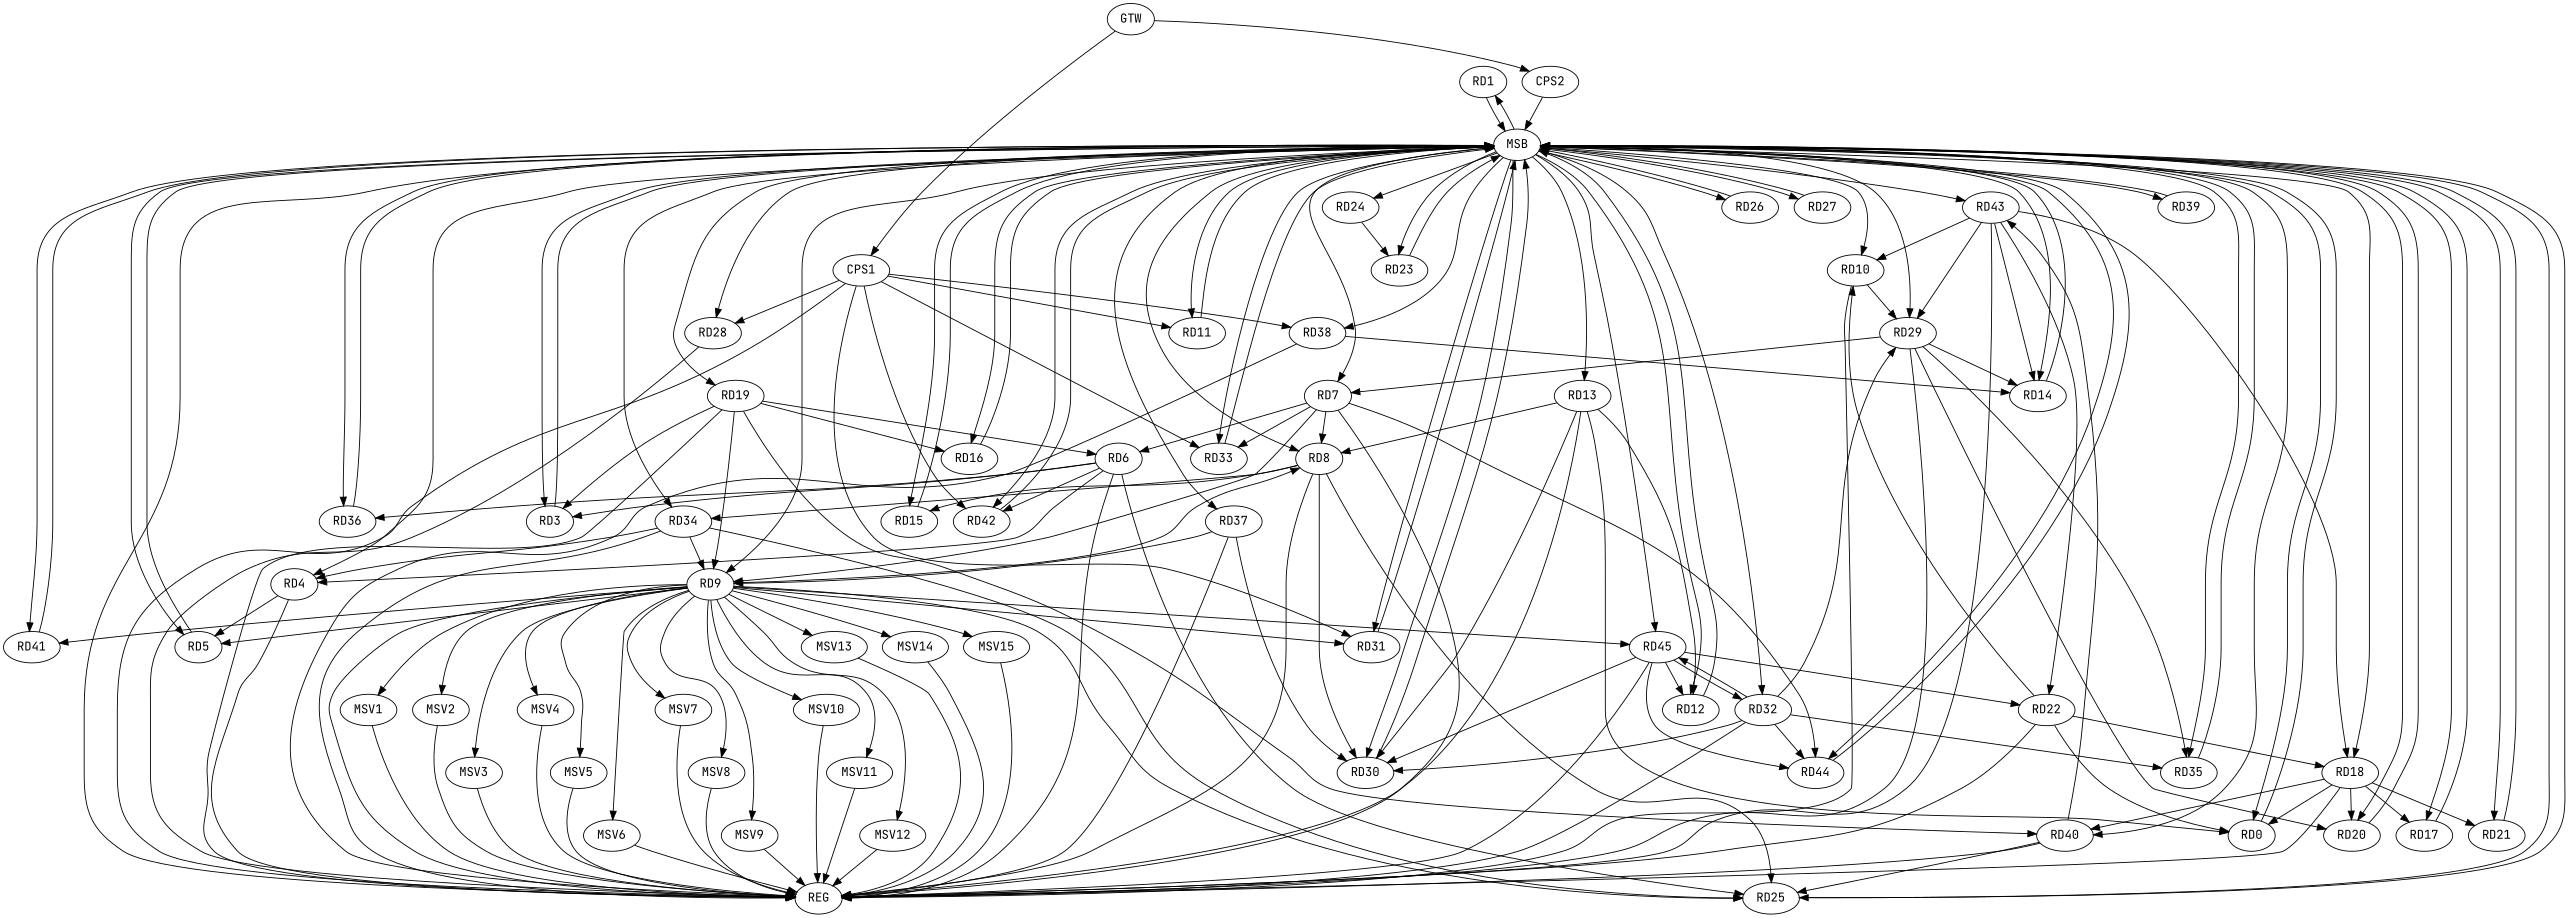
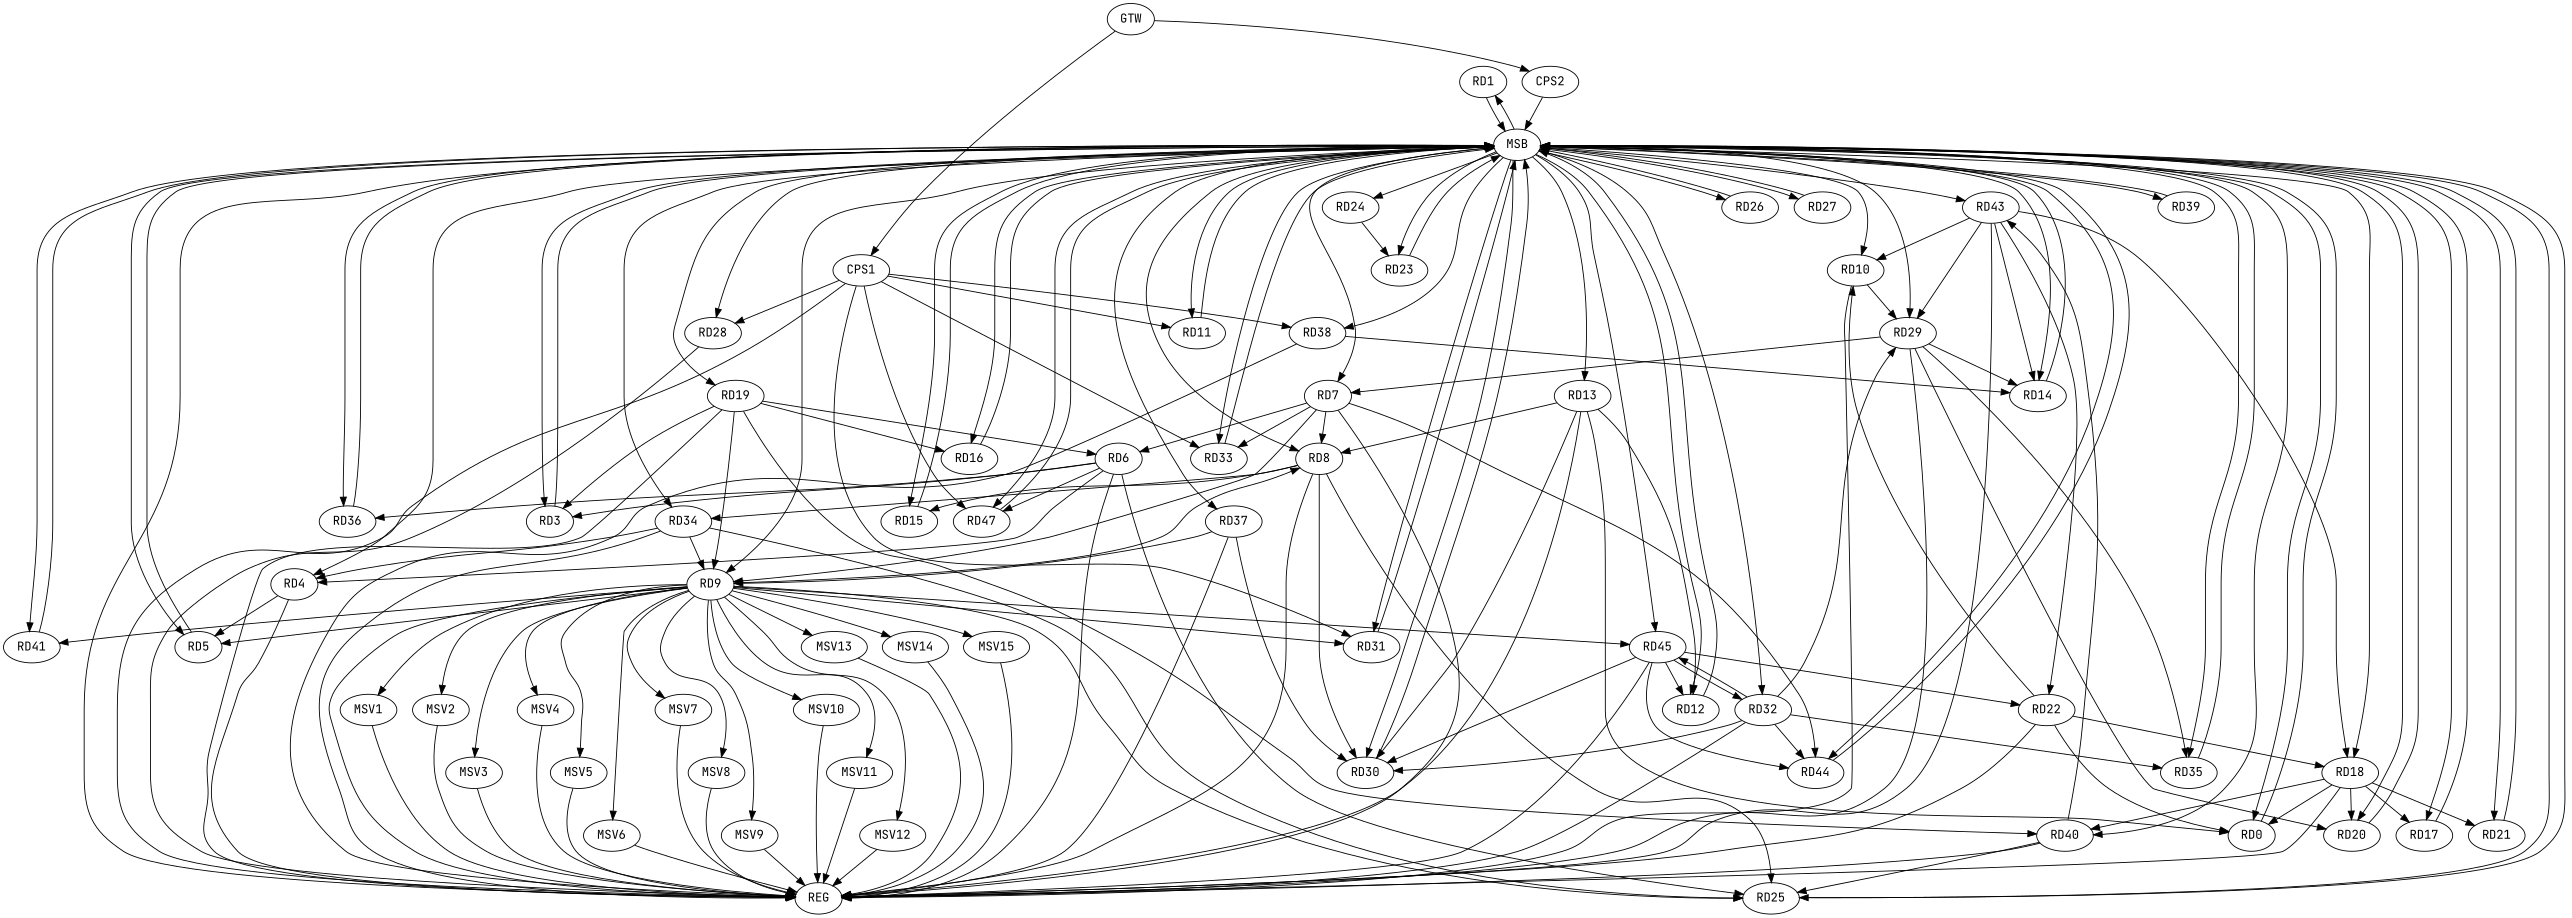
node "RD42": label "RD42" -> "RD47"
